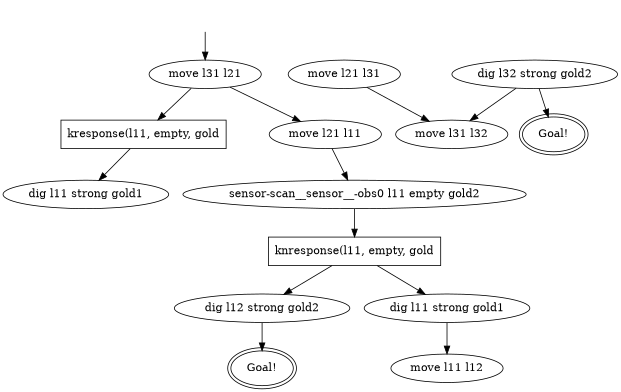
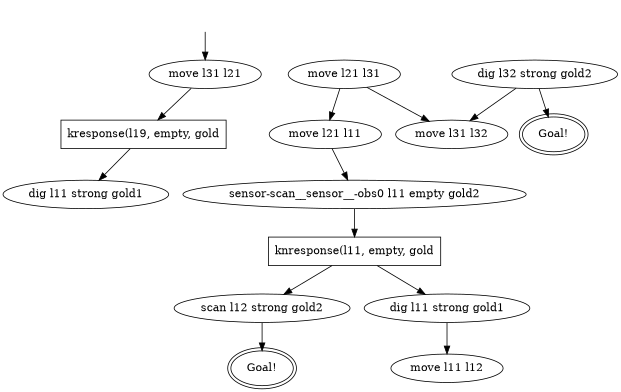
edge "move l31 l21" -> "move l21 l11": now "move l21 l31" -> "move l21 l11"
node "kresponse(l11, empty, gold": label "kresponse(l11, empty, gold" -> "kresponse(l19, empty, gold"
node "dig l12 strong gold2": label "dig l12 strong gold2" -> "scan l12 strong gold2"
